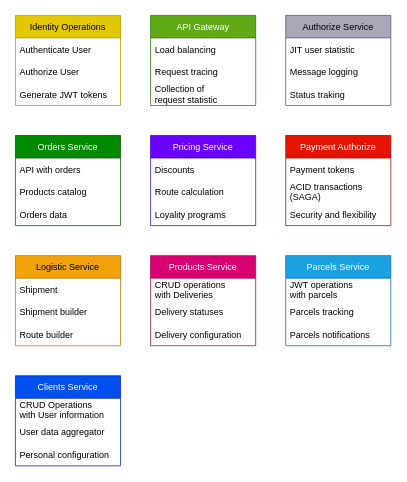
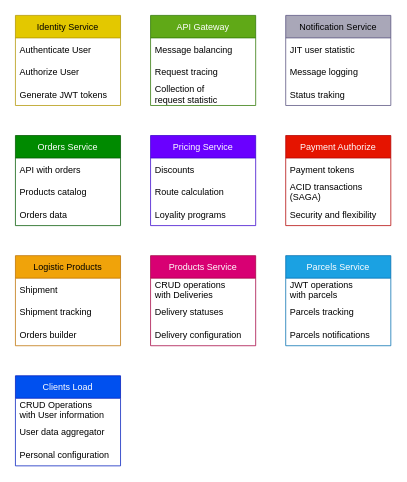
node "Identity Operations": label "Identity Operations" -> "Identity Service"
node "Authorize Service": label "Authorize Service" -> "Notification Service"
node "Load balancing": label "Load balancing" -> "Message balancing"
node "Logistic Service": label "Logistic Service" -> "Logistic Products"
node "Shipment builder": label "Shipment builder" -> "Shipment tracking"
node "Route builder": label "Route builder" -> "Orders builder"
node "Clients Service": label "Clients Service" -> "Clients Load"
